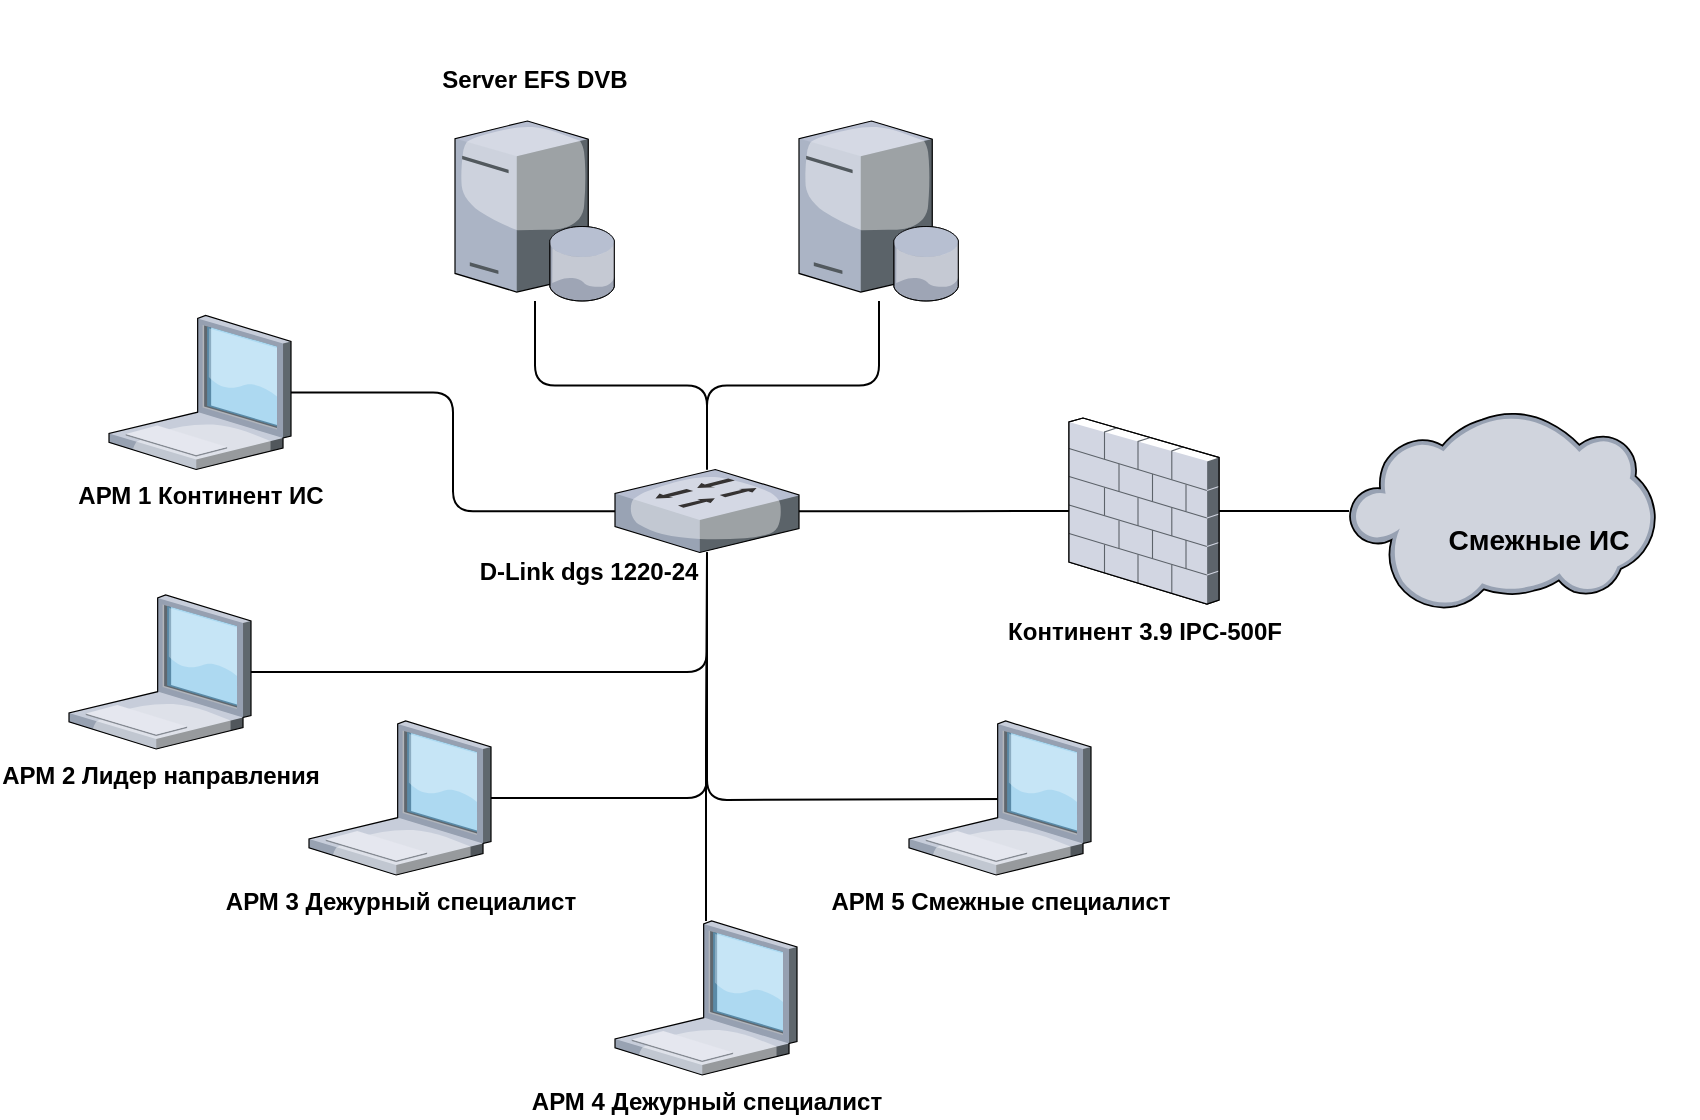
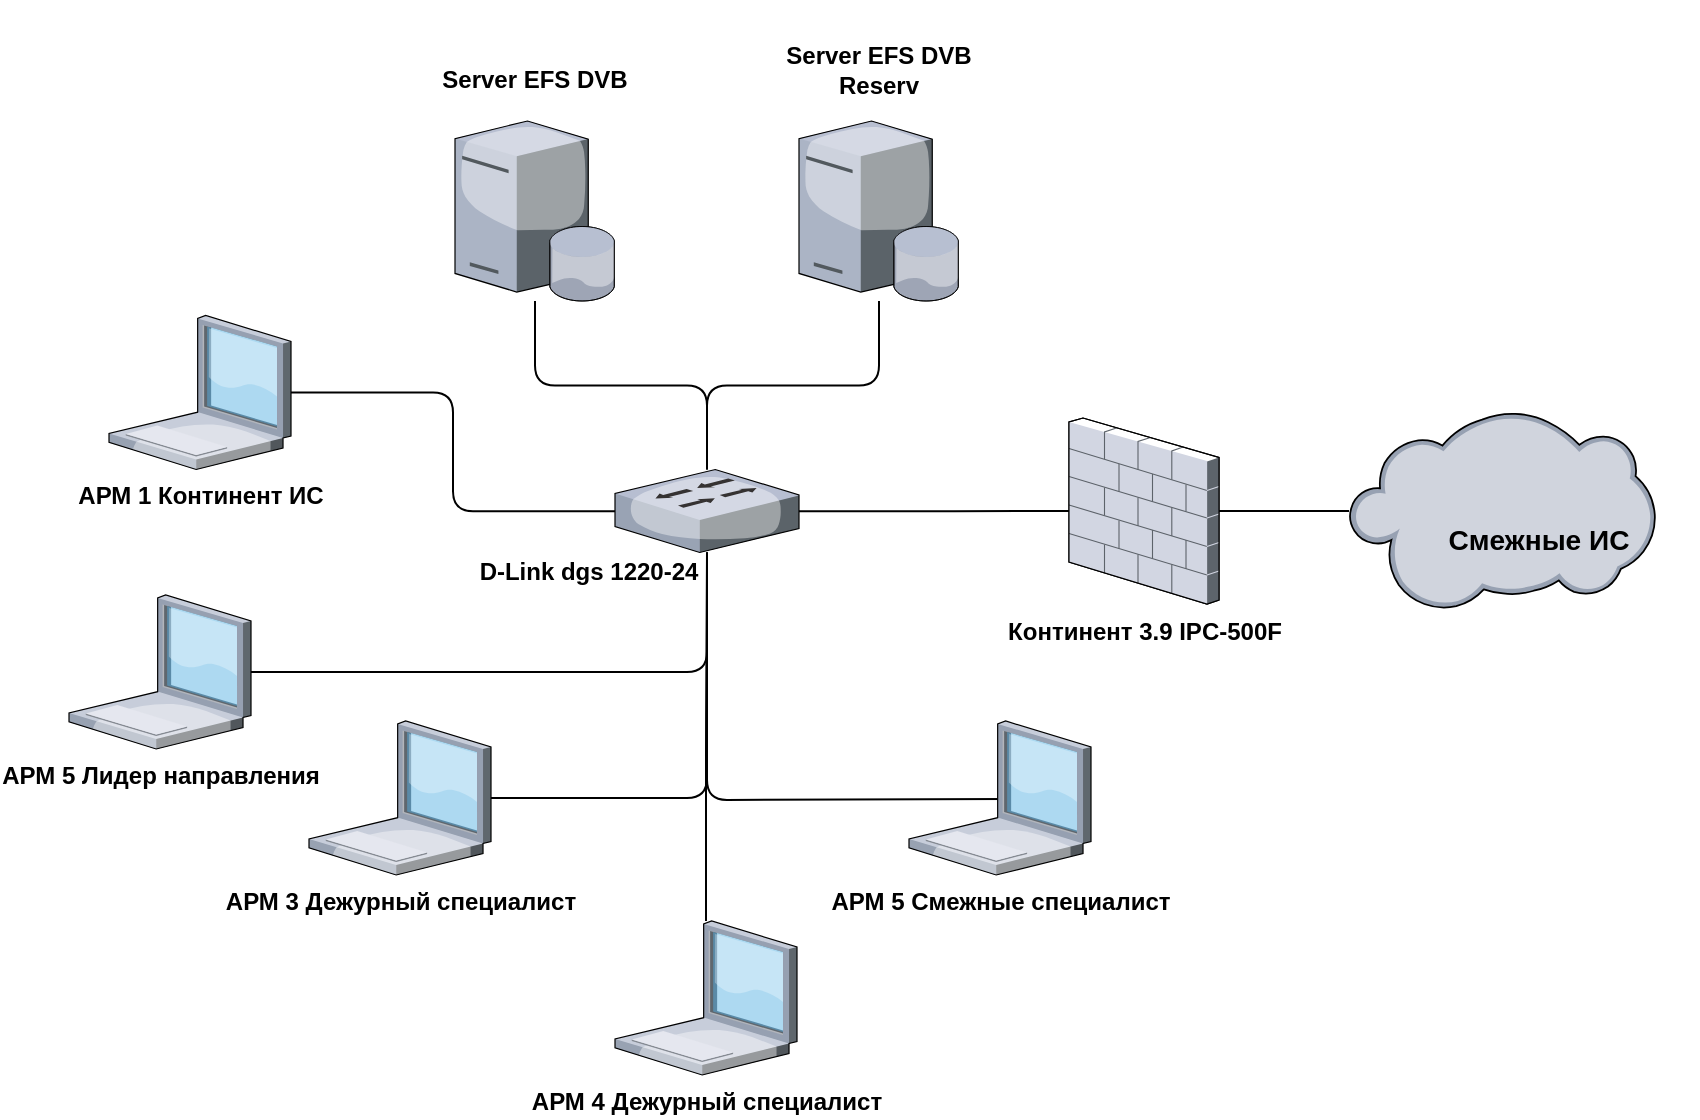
node "Server EFS DVB Reserv": added
node "АРМ 2 Лидер направления": label "АРМ 2 Лидер направления" -> "АРМ 5 Лидер направления"
